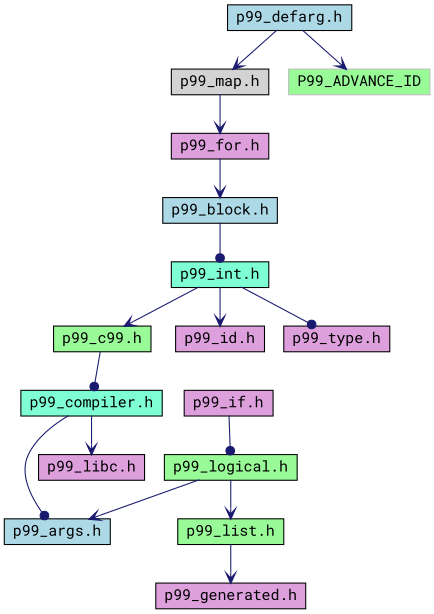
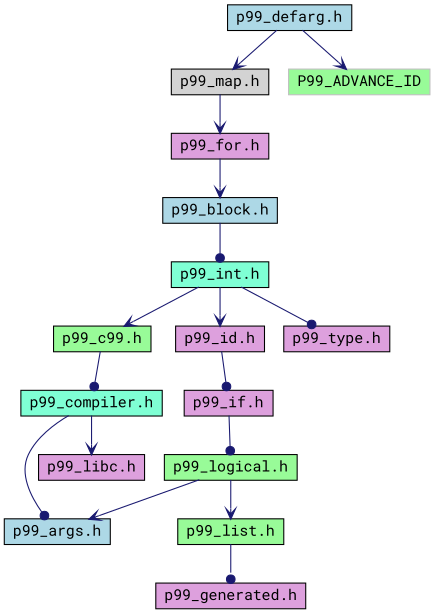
edge "p99_id.h" -> "p99_if.h": added
edge "p99_list.h" -> "p99_generated.h": arrowhead vee -> dot
